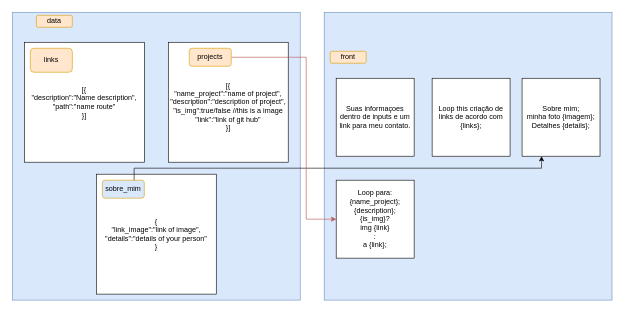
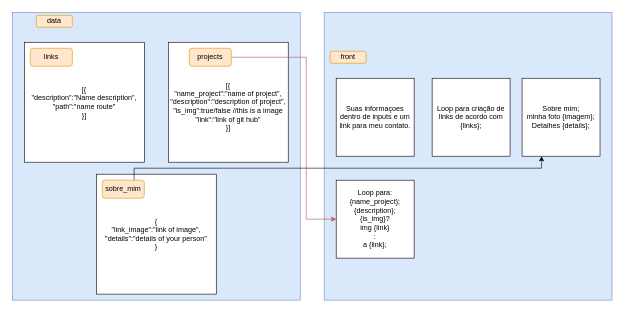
node "links": size 42x24 -> 42x18
node "Loop this criação de links de acordo com {links};": label "Loop this criação de links de acordo com {links};" -> "Loop para criação de links de acordo com {links};"
node "sobre_mim": fillcolor #dae8fc -> #ffe6cc
